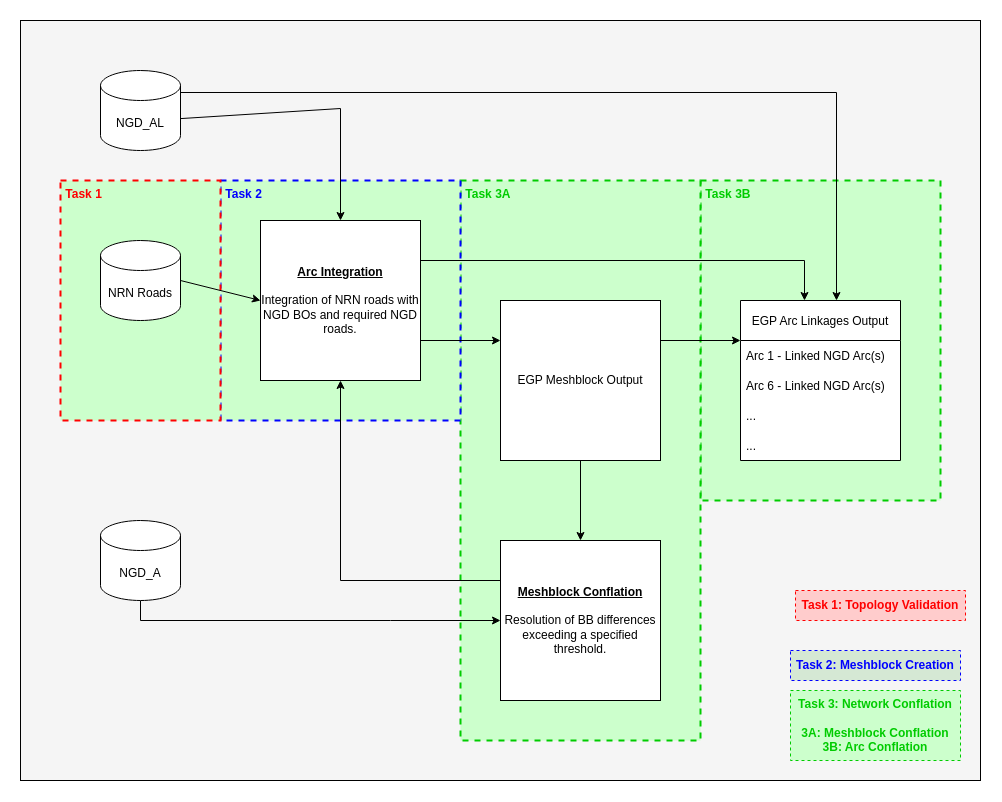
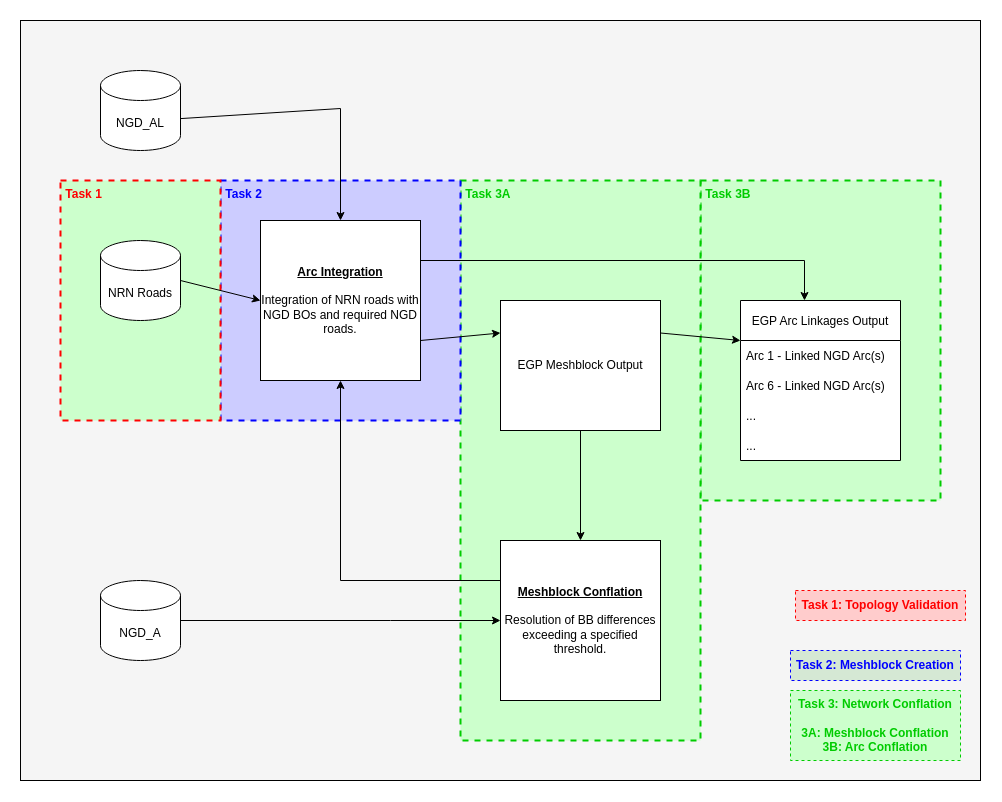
edge "NGD_AL" -> "EGP Arc Linkages Output": removed
node "Task 2": fillcolor #ccffcc -> #ccccff
node "EGP Meshblock Output": size 160x160 -> 160x130
node "NGD_A": moved (141, 561) -> (141, 621)
